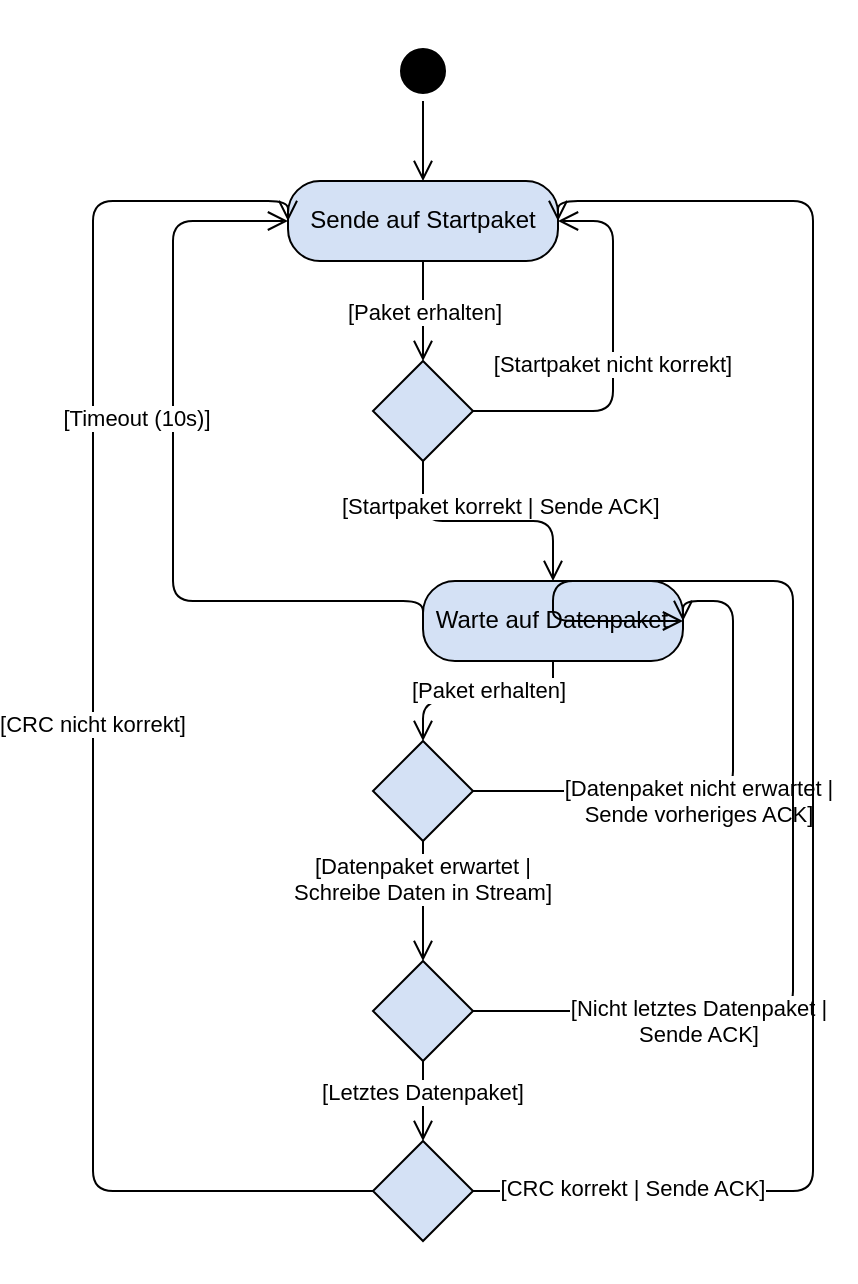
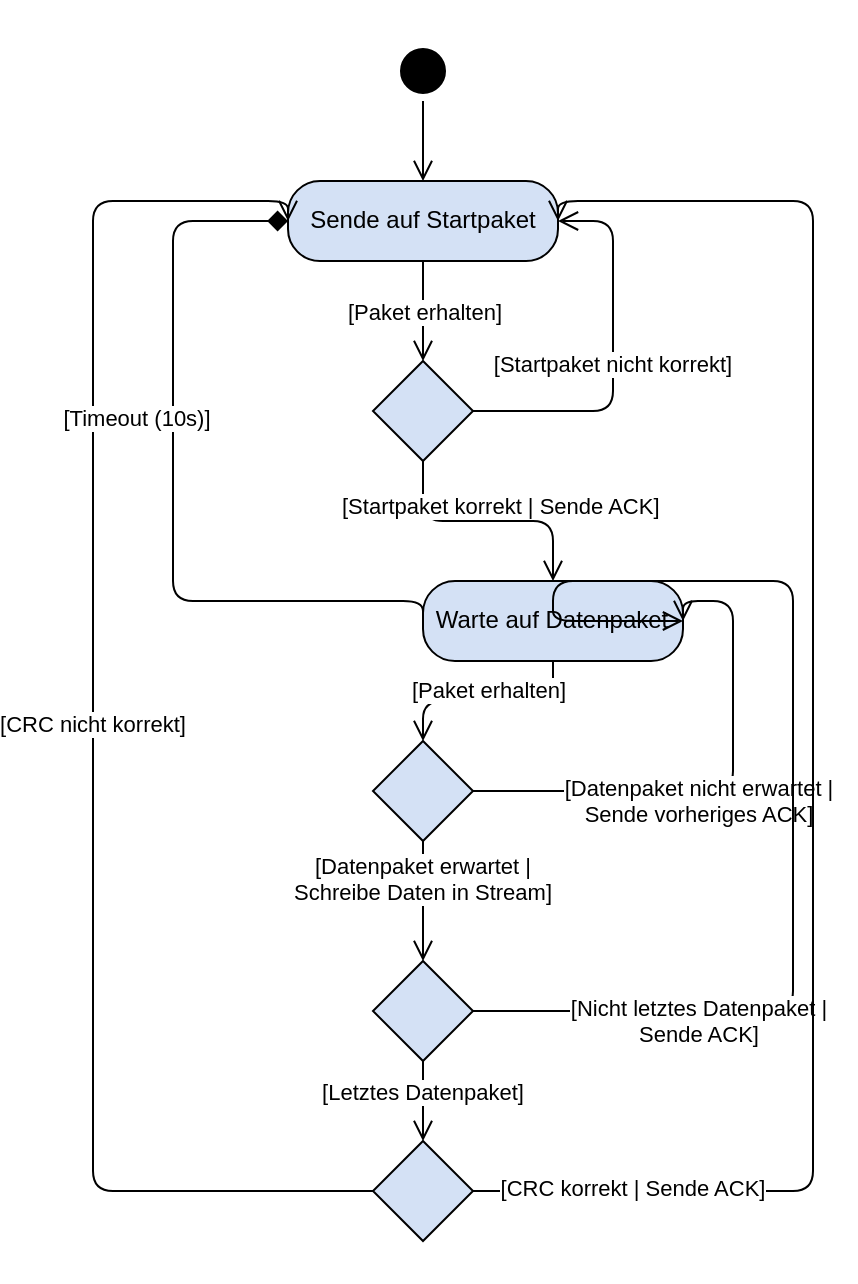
edge "Warte auf Datenpaket" -> "Sende auf Startpaket": arrowhead open -> diamond
